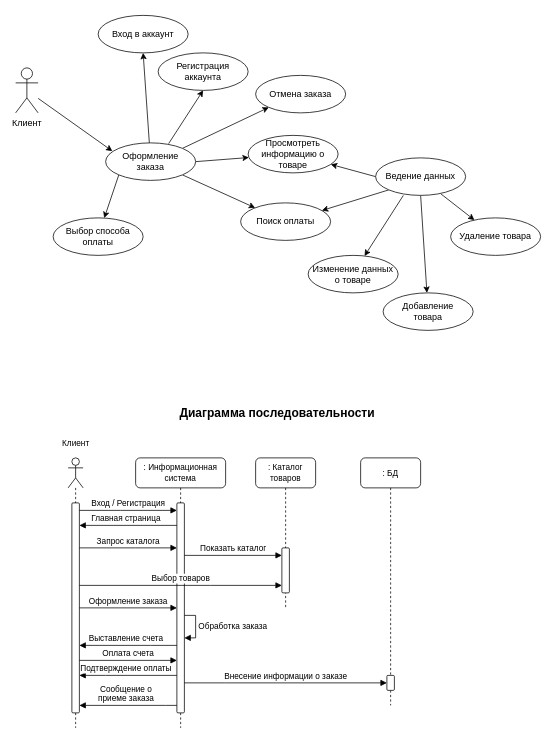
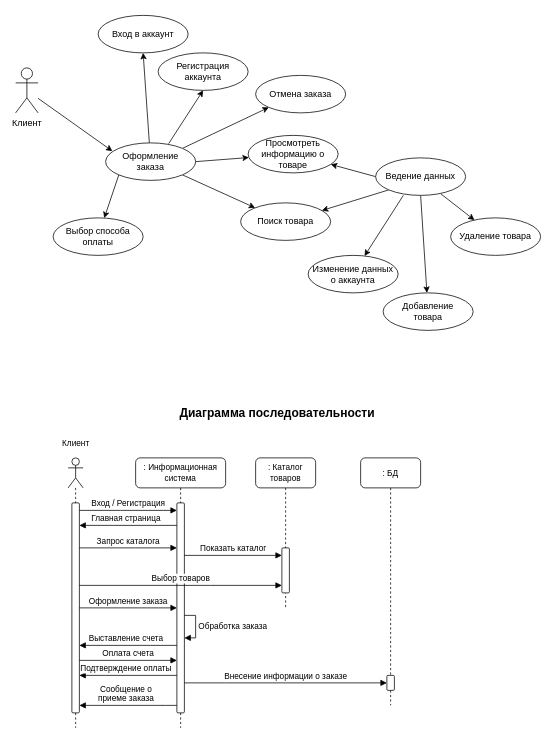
node "Поиск оплаты": label "Поиск оплаты" -> "Поиск товара"
node "Изменение данных о товаре": label "Изменение данных о товаре" -> "Изменение данных о аккаунта"
